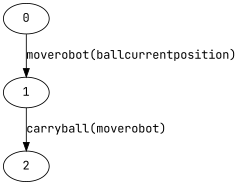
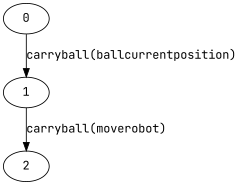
edge "0" -> "1": label "moverobot(ballcurrentposition)" -> "carryball(ballcurrentposition)"
